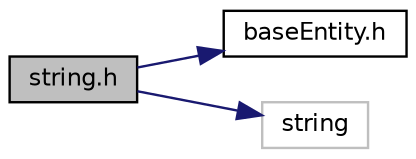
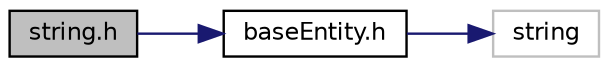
edge "string.h" -> "string": now "baseEntity.h" -> "string"
